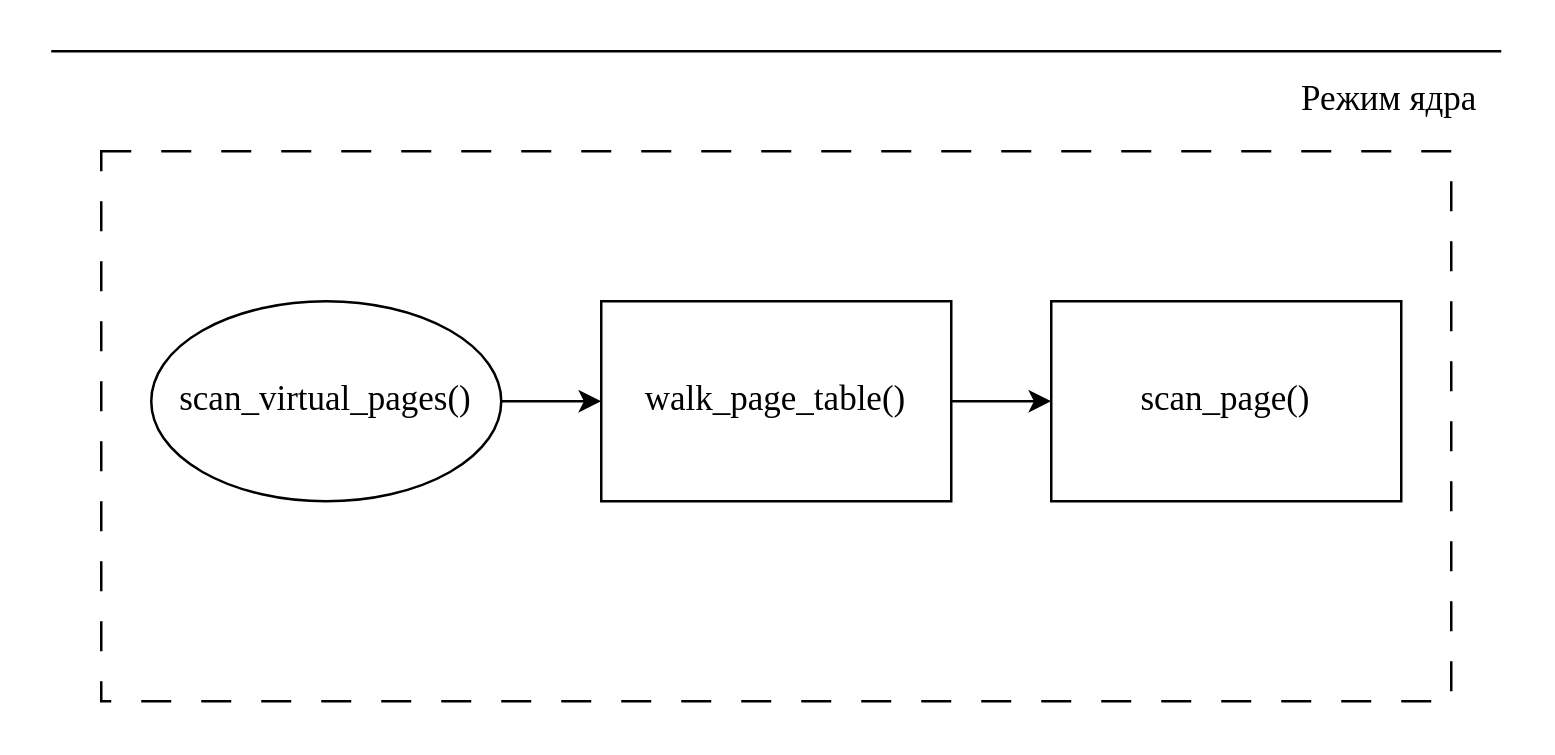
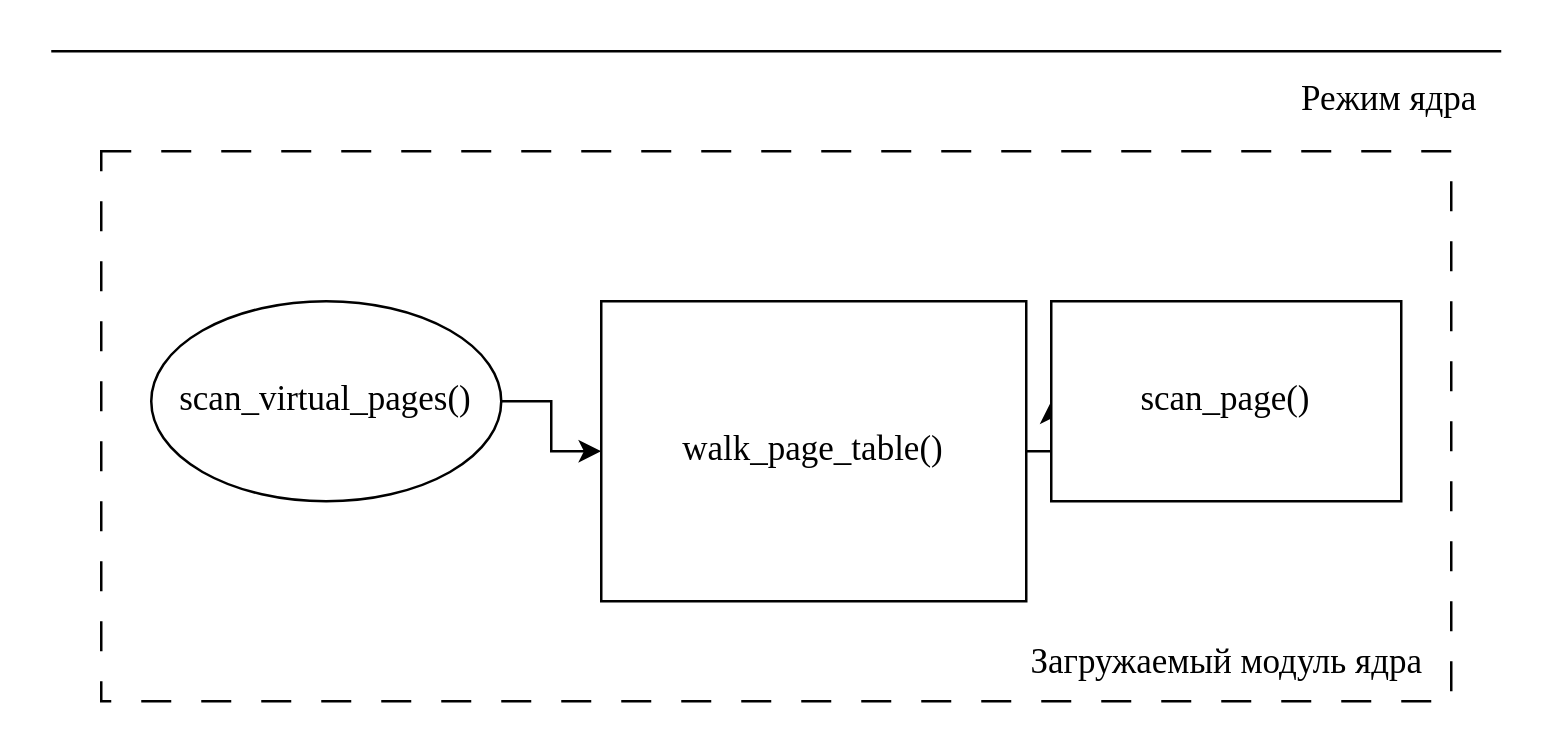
node "walk_page_table()": size 350x200 -> 425x300
node "Загружаемый модуль ядра": added
